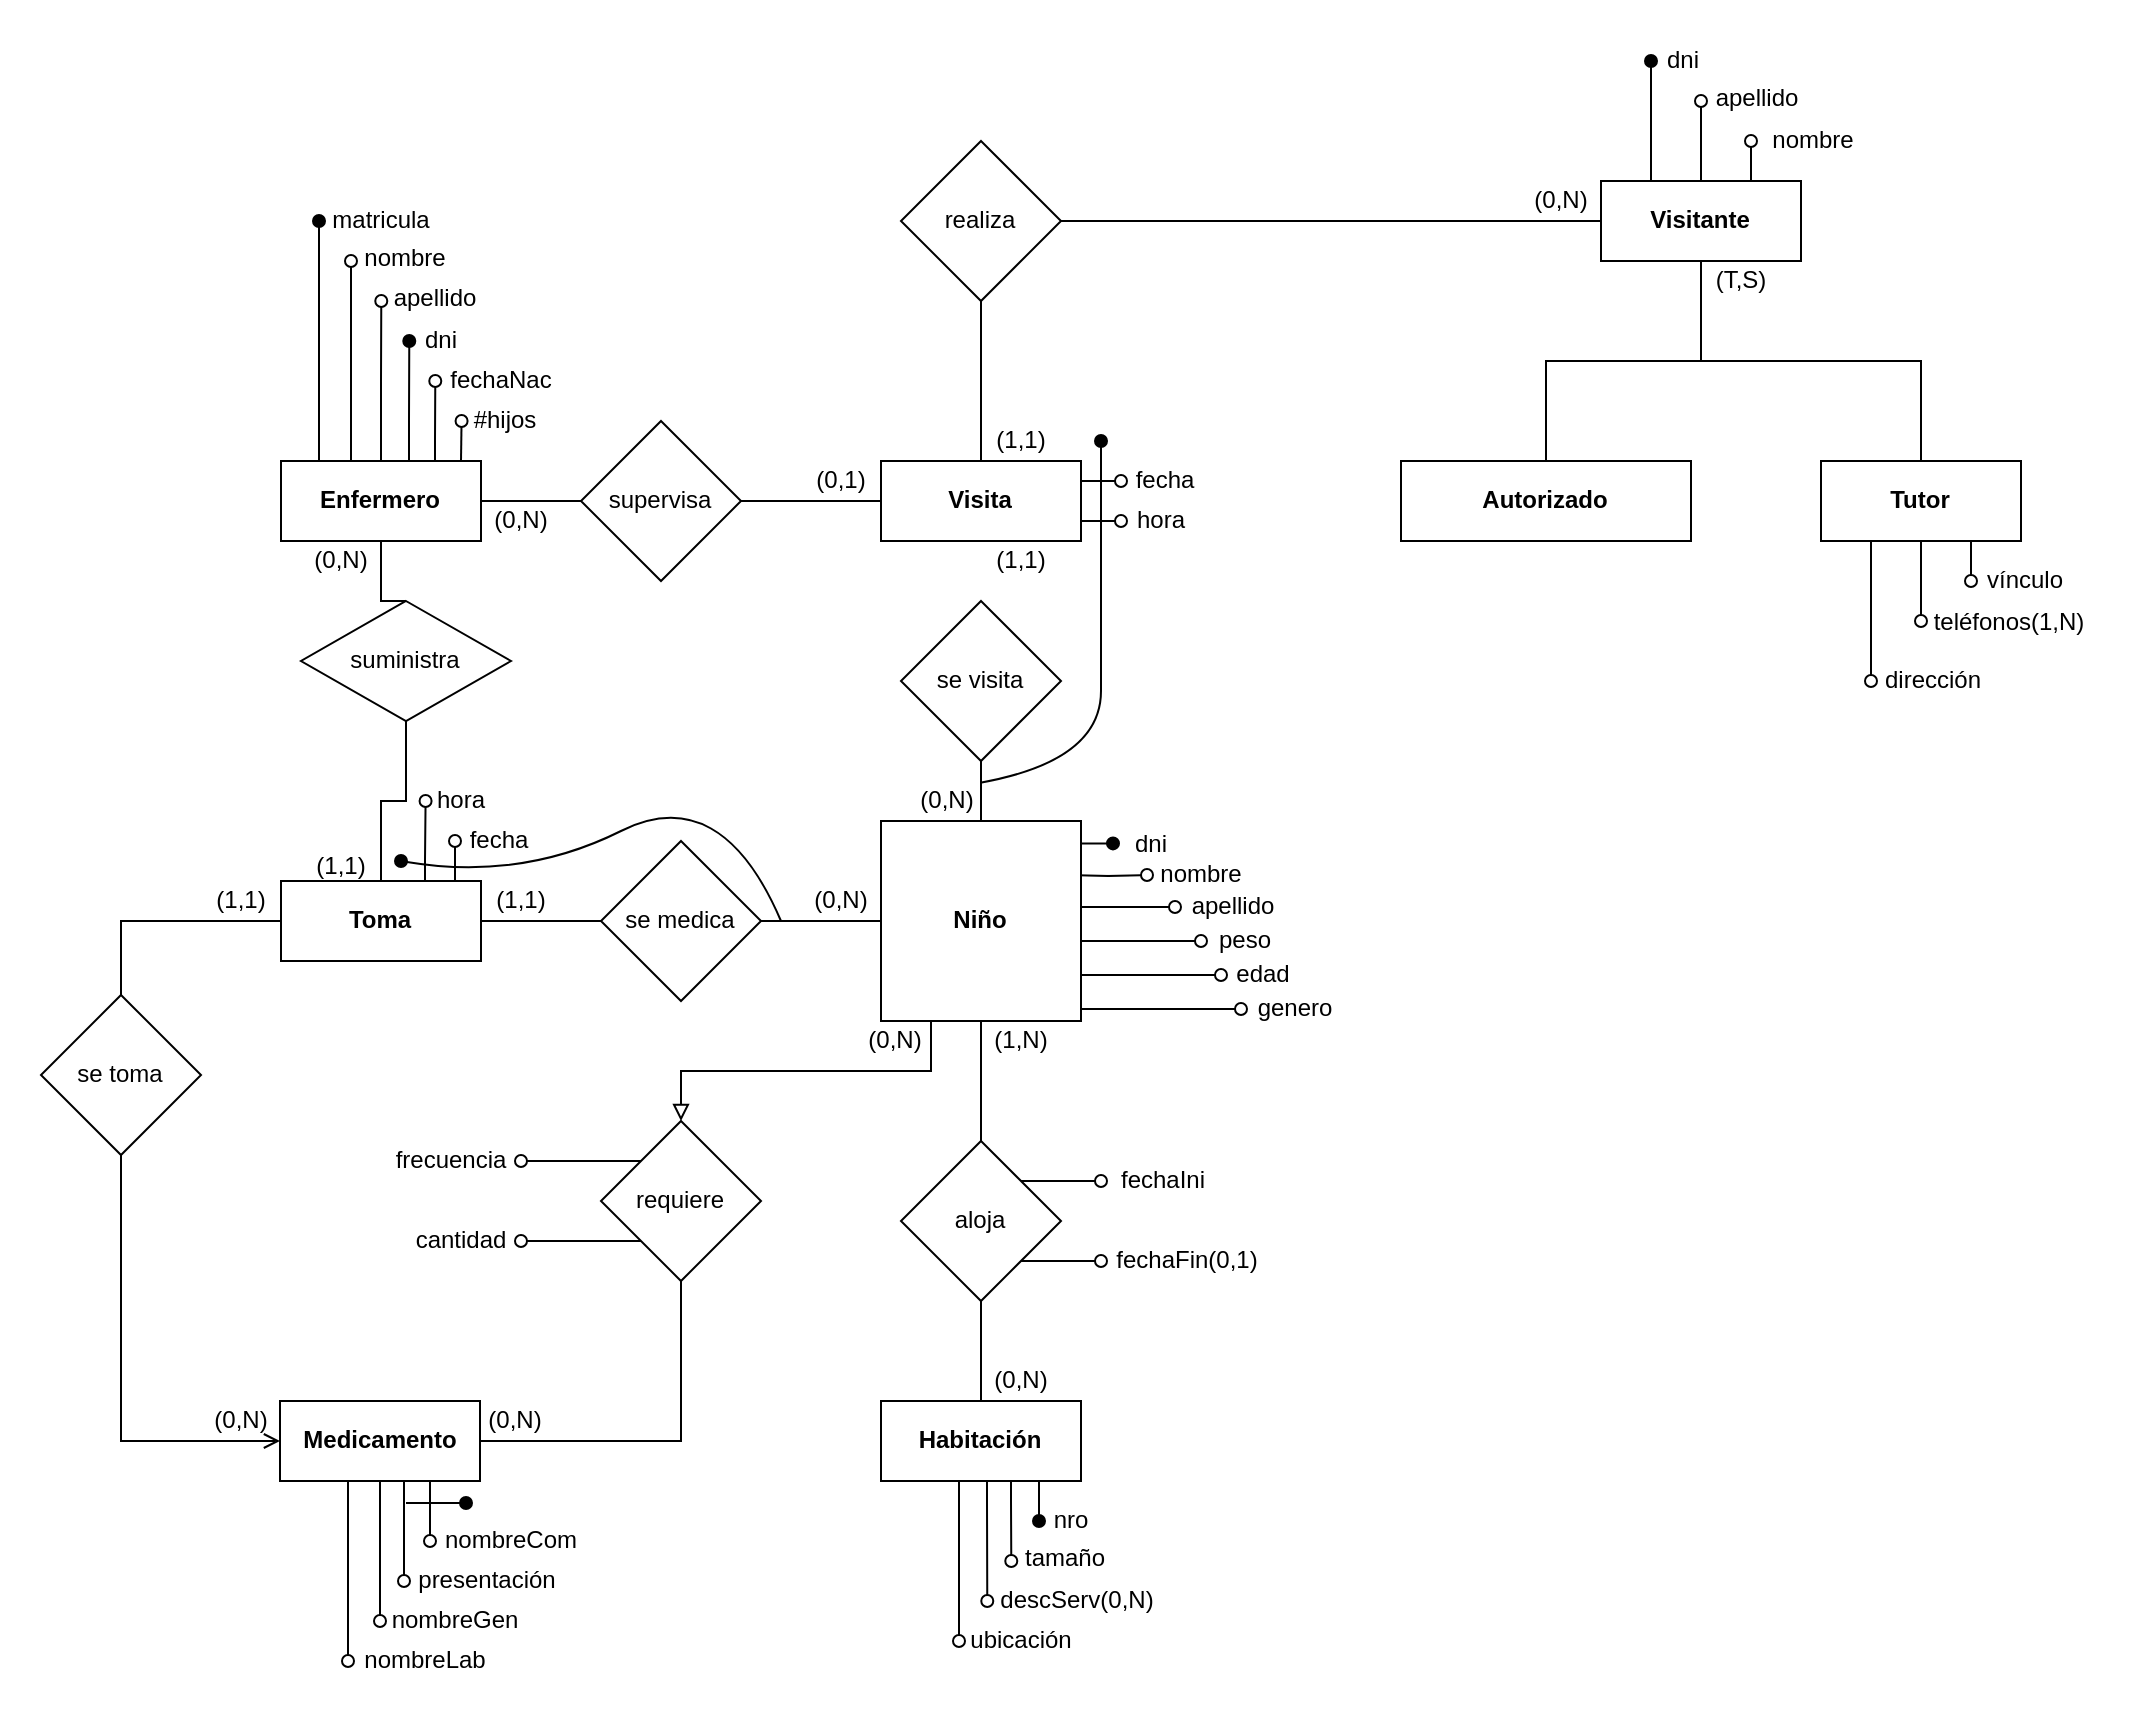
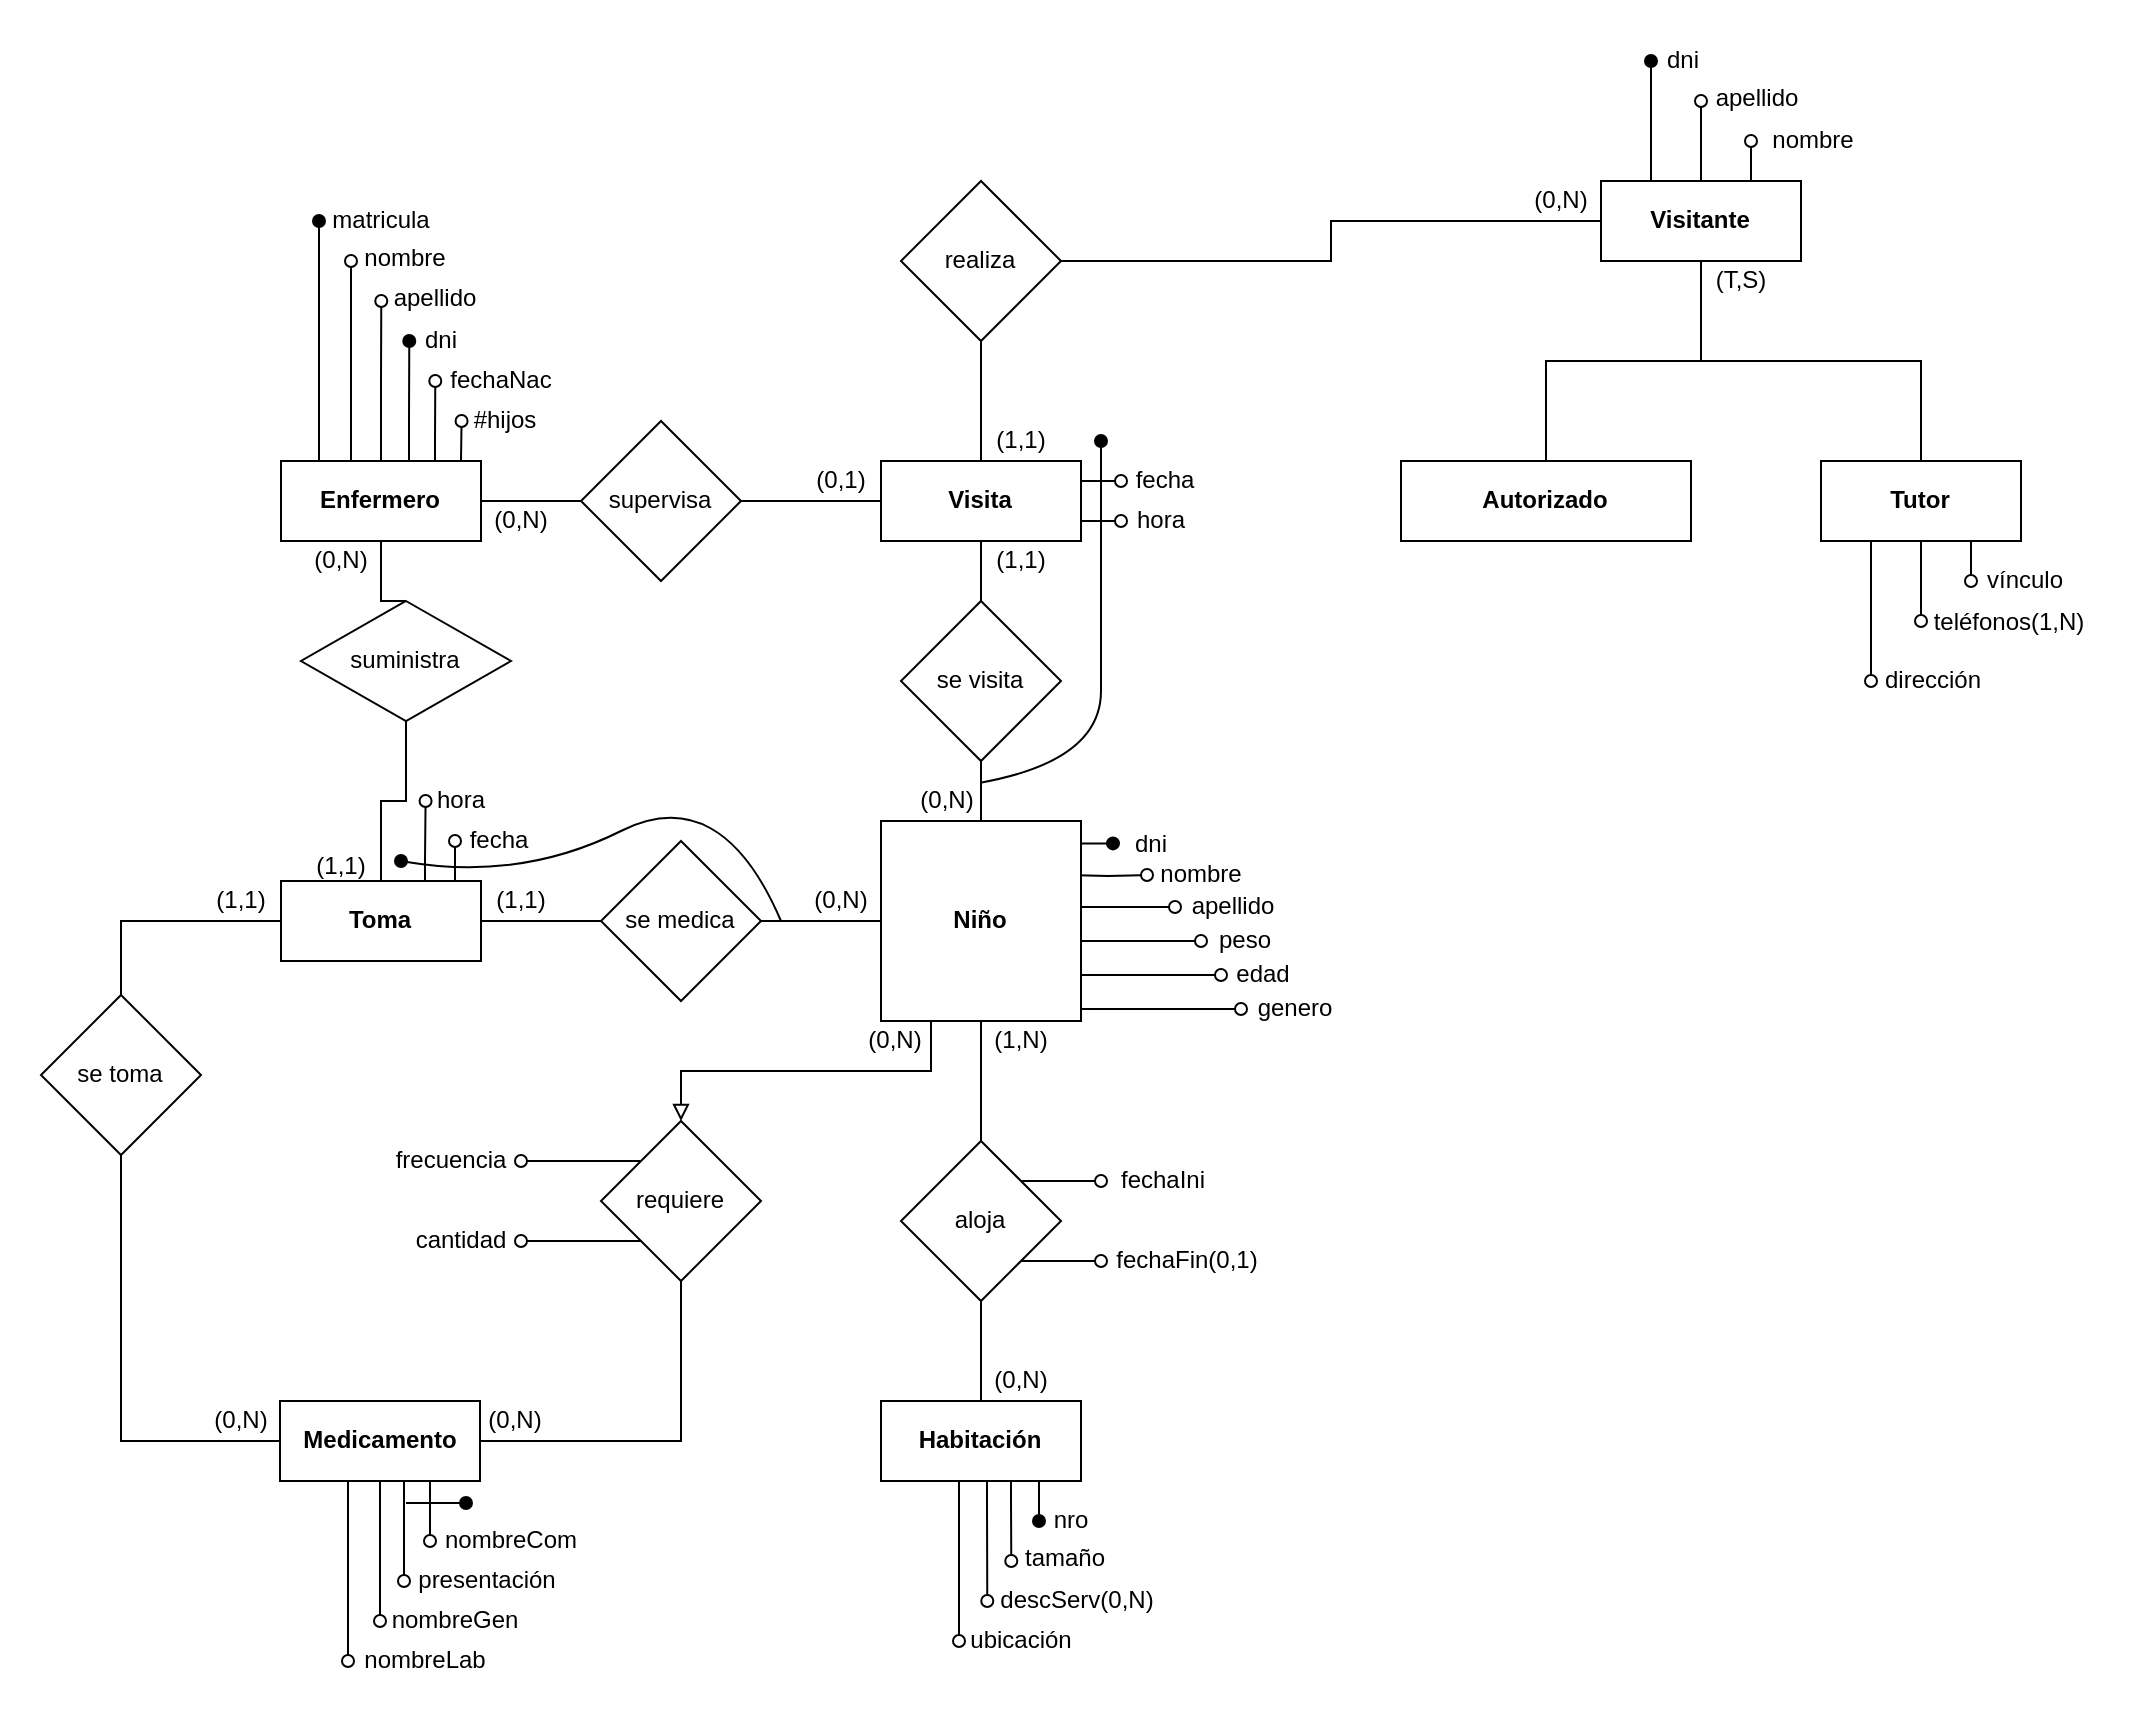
node "realiza": moved (981, 221) -> (981, 261)
edge "Visita" -- "se visita": added
edge "se toma" -> "Medicamento": arrowhead open -> none
